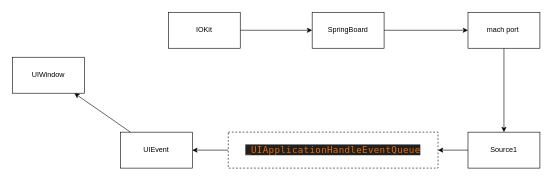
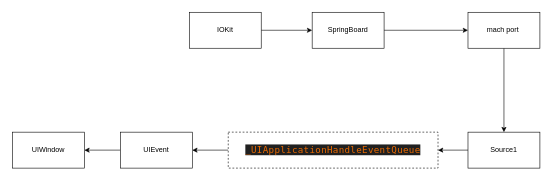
node "IOKit": moved (204, 30) -> (225, 30)
node "UIWindow": moved (48, 75) -> (48, 150)
